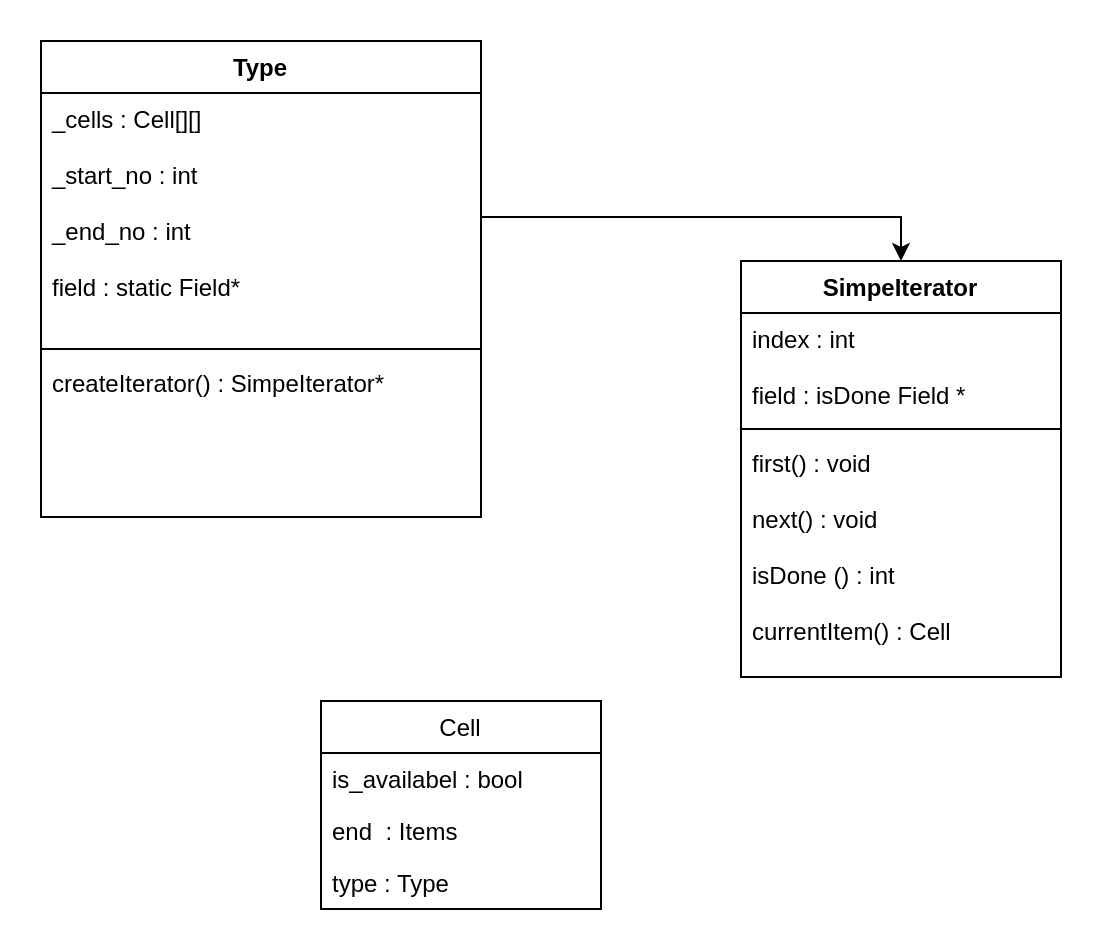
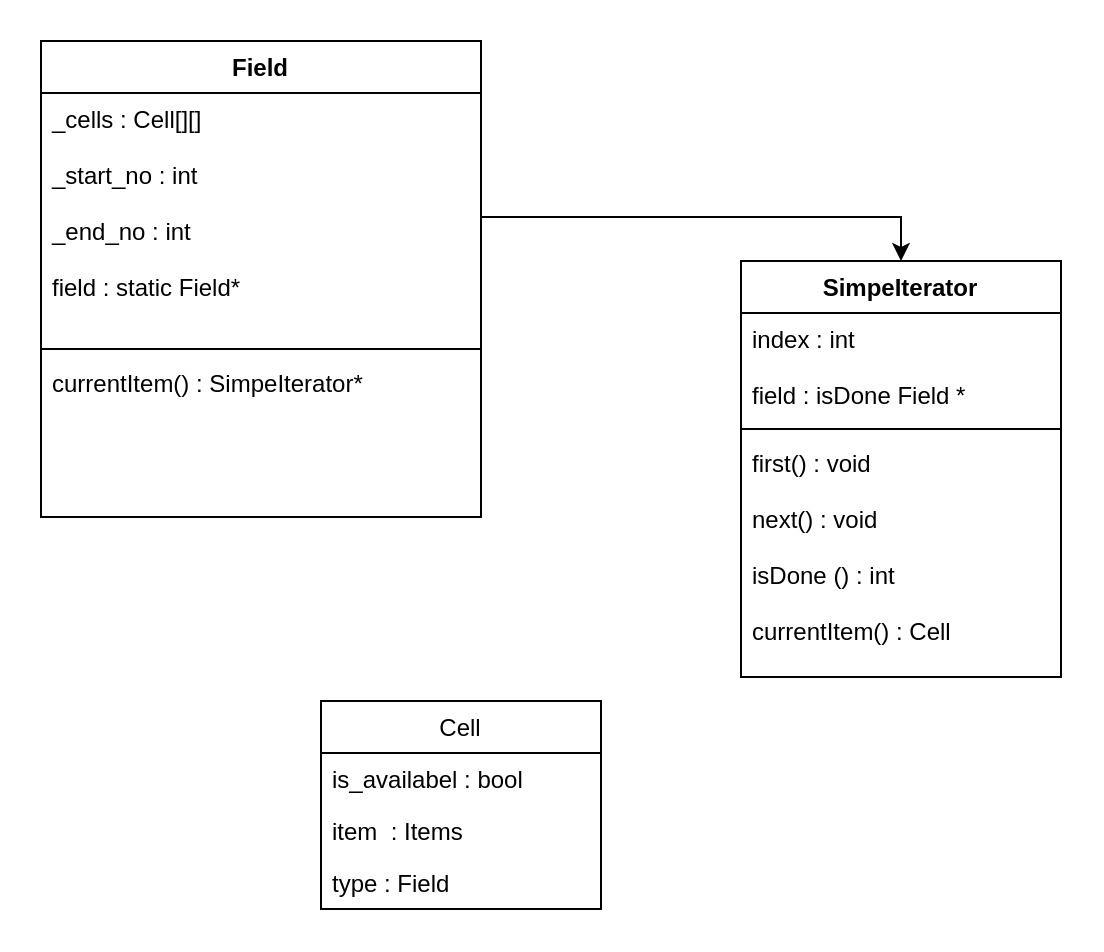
node "Type": label "Type" -> "Field"
node "createIterator() : SimpeIterator*": label "createIterator() : SimpeIterator*" -> "currentItem() : SimpeIterator*"
node "end : Items": label "end : Items" -> "item : Items"
node "type : Type": label "type : Type" -> "type : Field"
